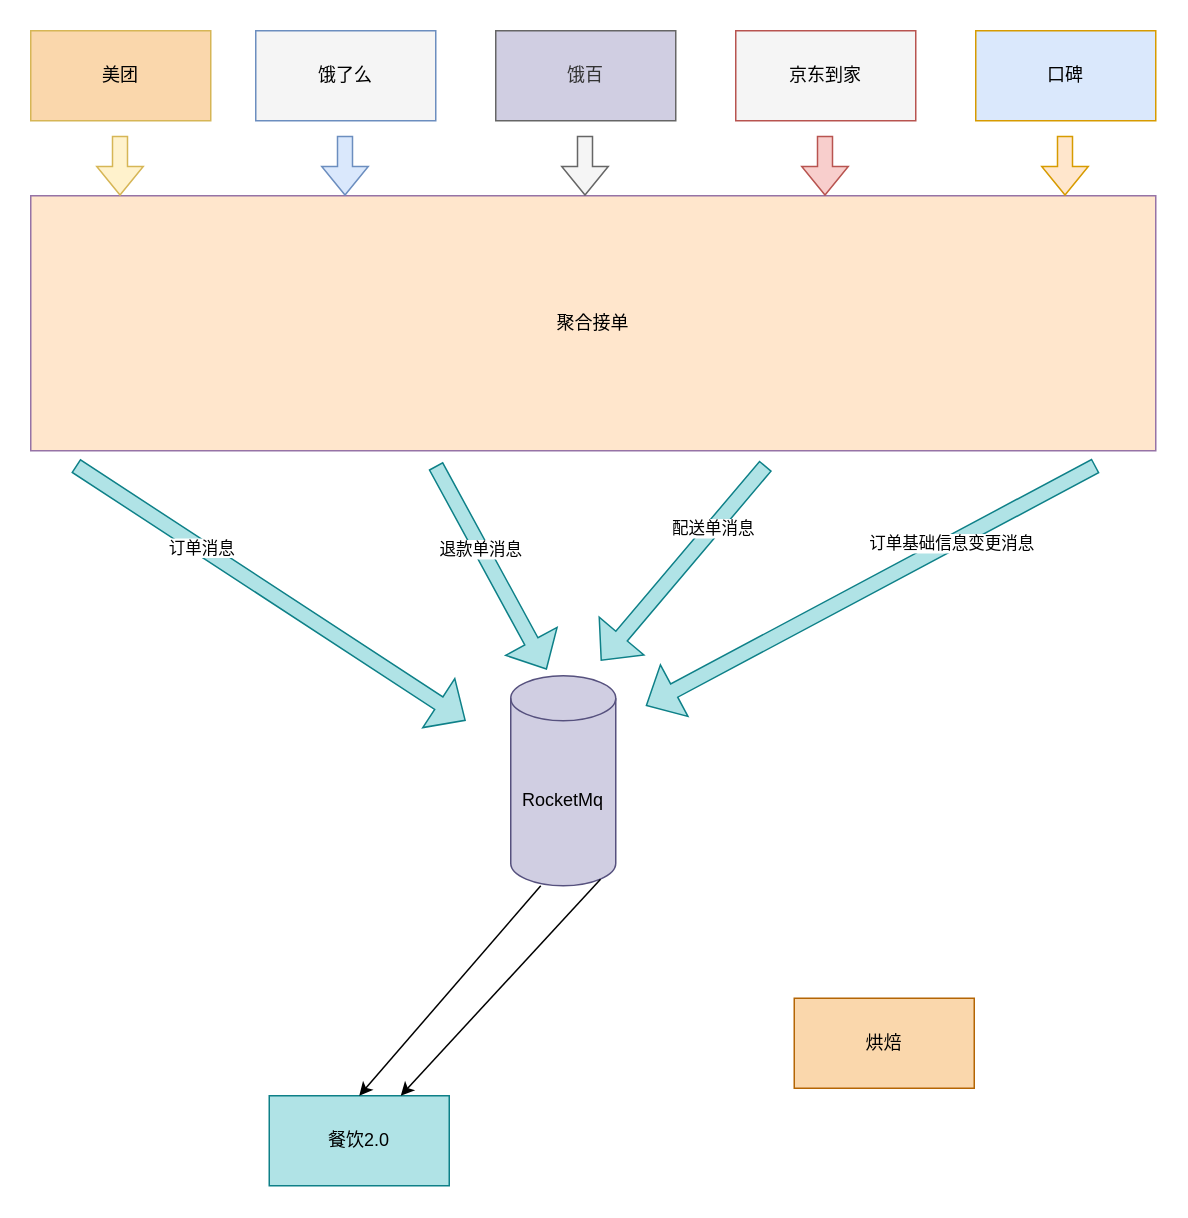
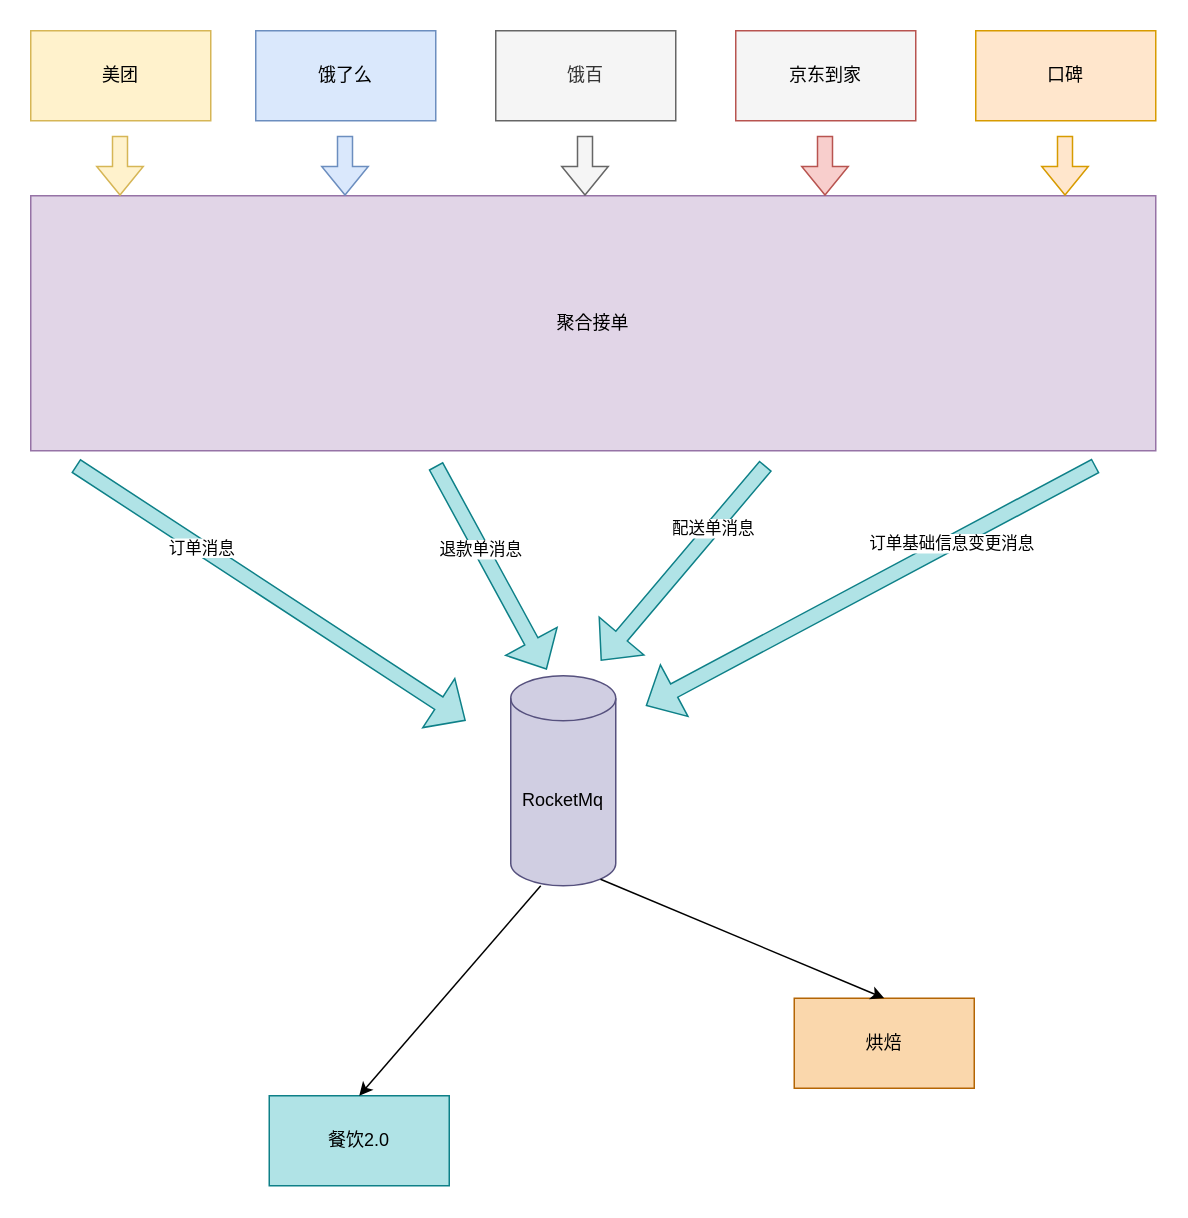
node "美团": fillcolor #fad7ac -> #fff2cc
node "饿了么": fillcolor #f5f5f5 -> #dae8fc
node "饿百": fillcolor #d0cee2 -> #f5f5f5
node "口碑": fillcolor #dae8fc -> #ffe6cc
node "聚合接单": fillcolor #ffe6cc -> #e1d5e7
edge "RocketMq" -> "餐饮2.0": now "RocketMq" -> "烘焙"
